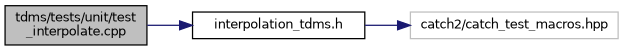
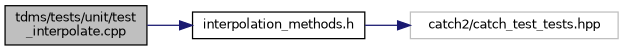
node "interpolation_tdms.h": label "interpolation_tdms.h" -> "interpolation_methods.h"
node "catch2/catch_test_macros.hpp": label "catch2/catch_test_macros.hpp" -> "catch2/catch_test_tests.hpp"
